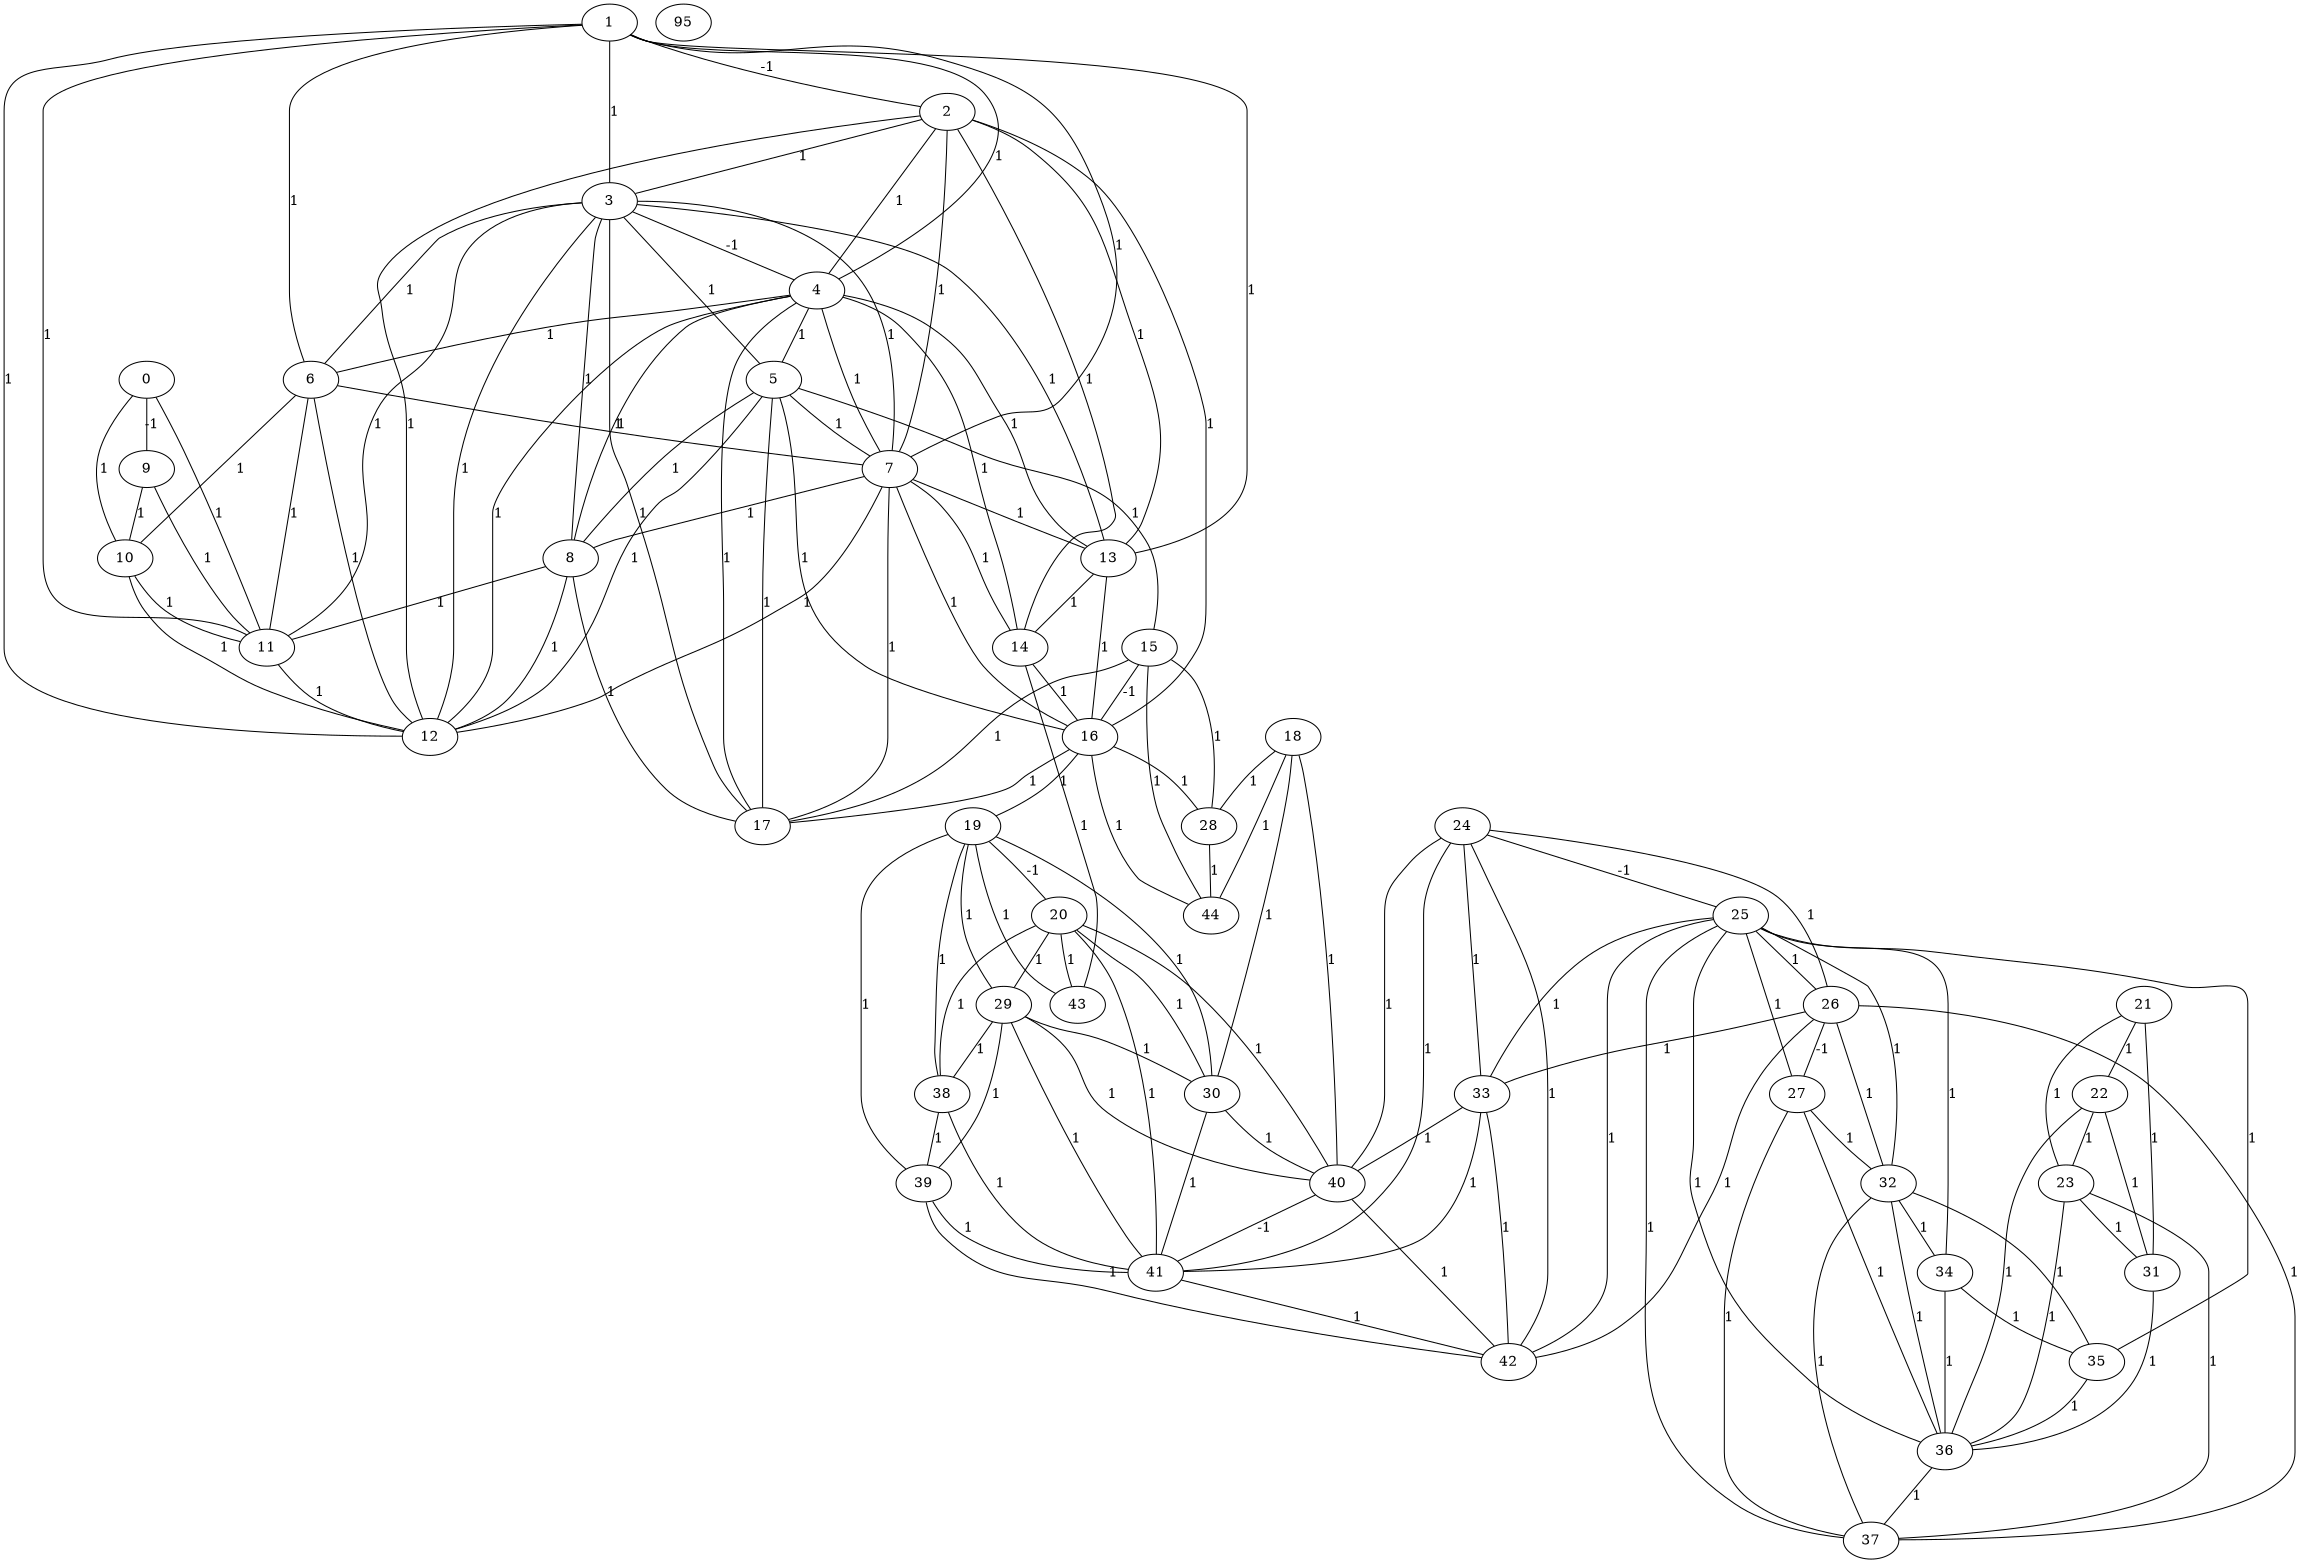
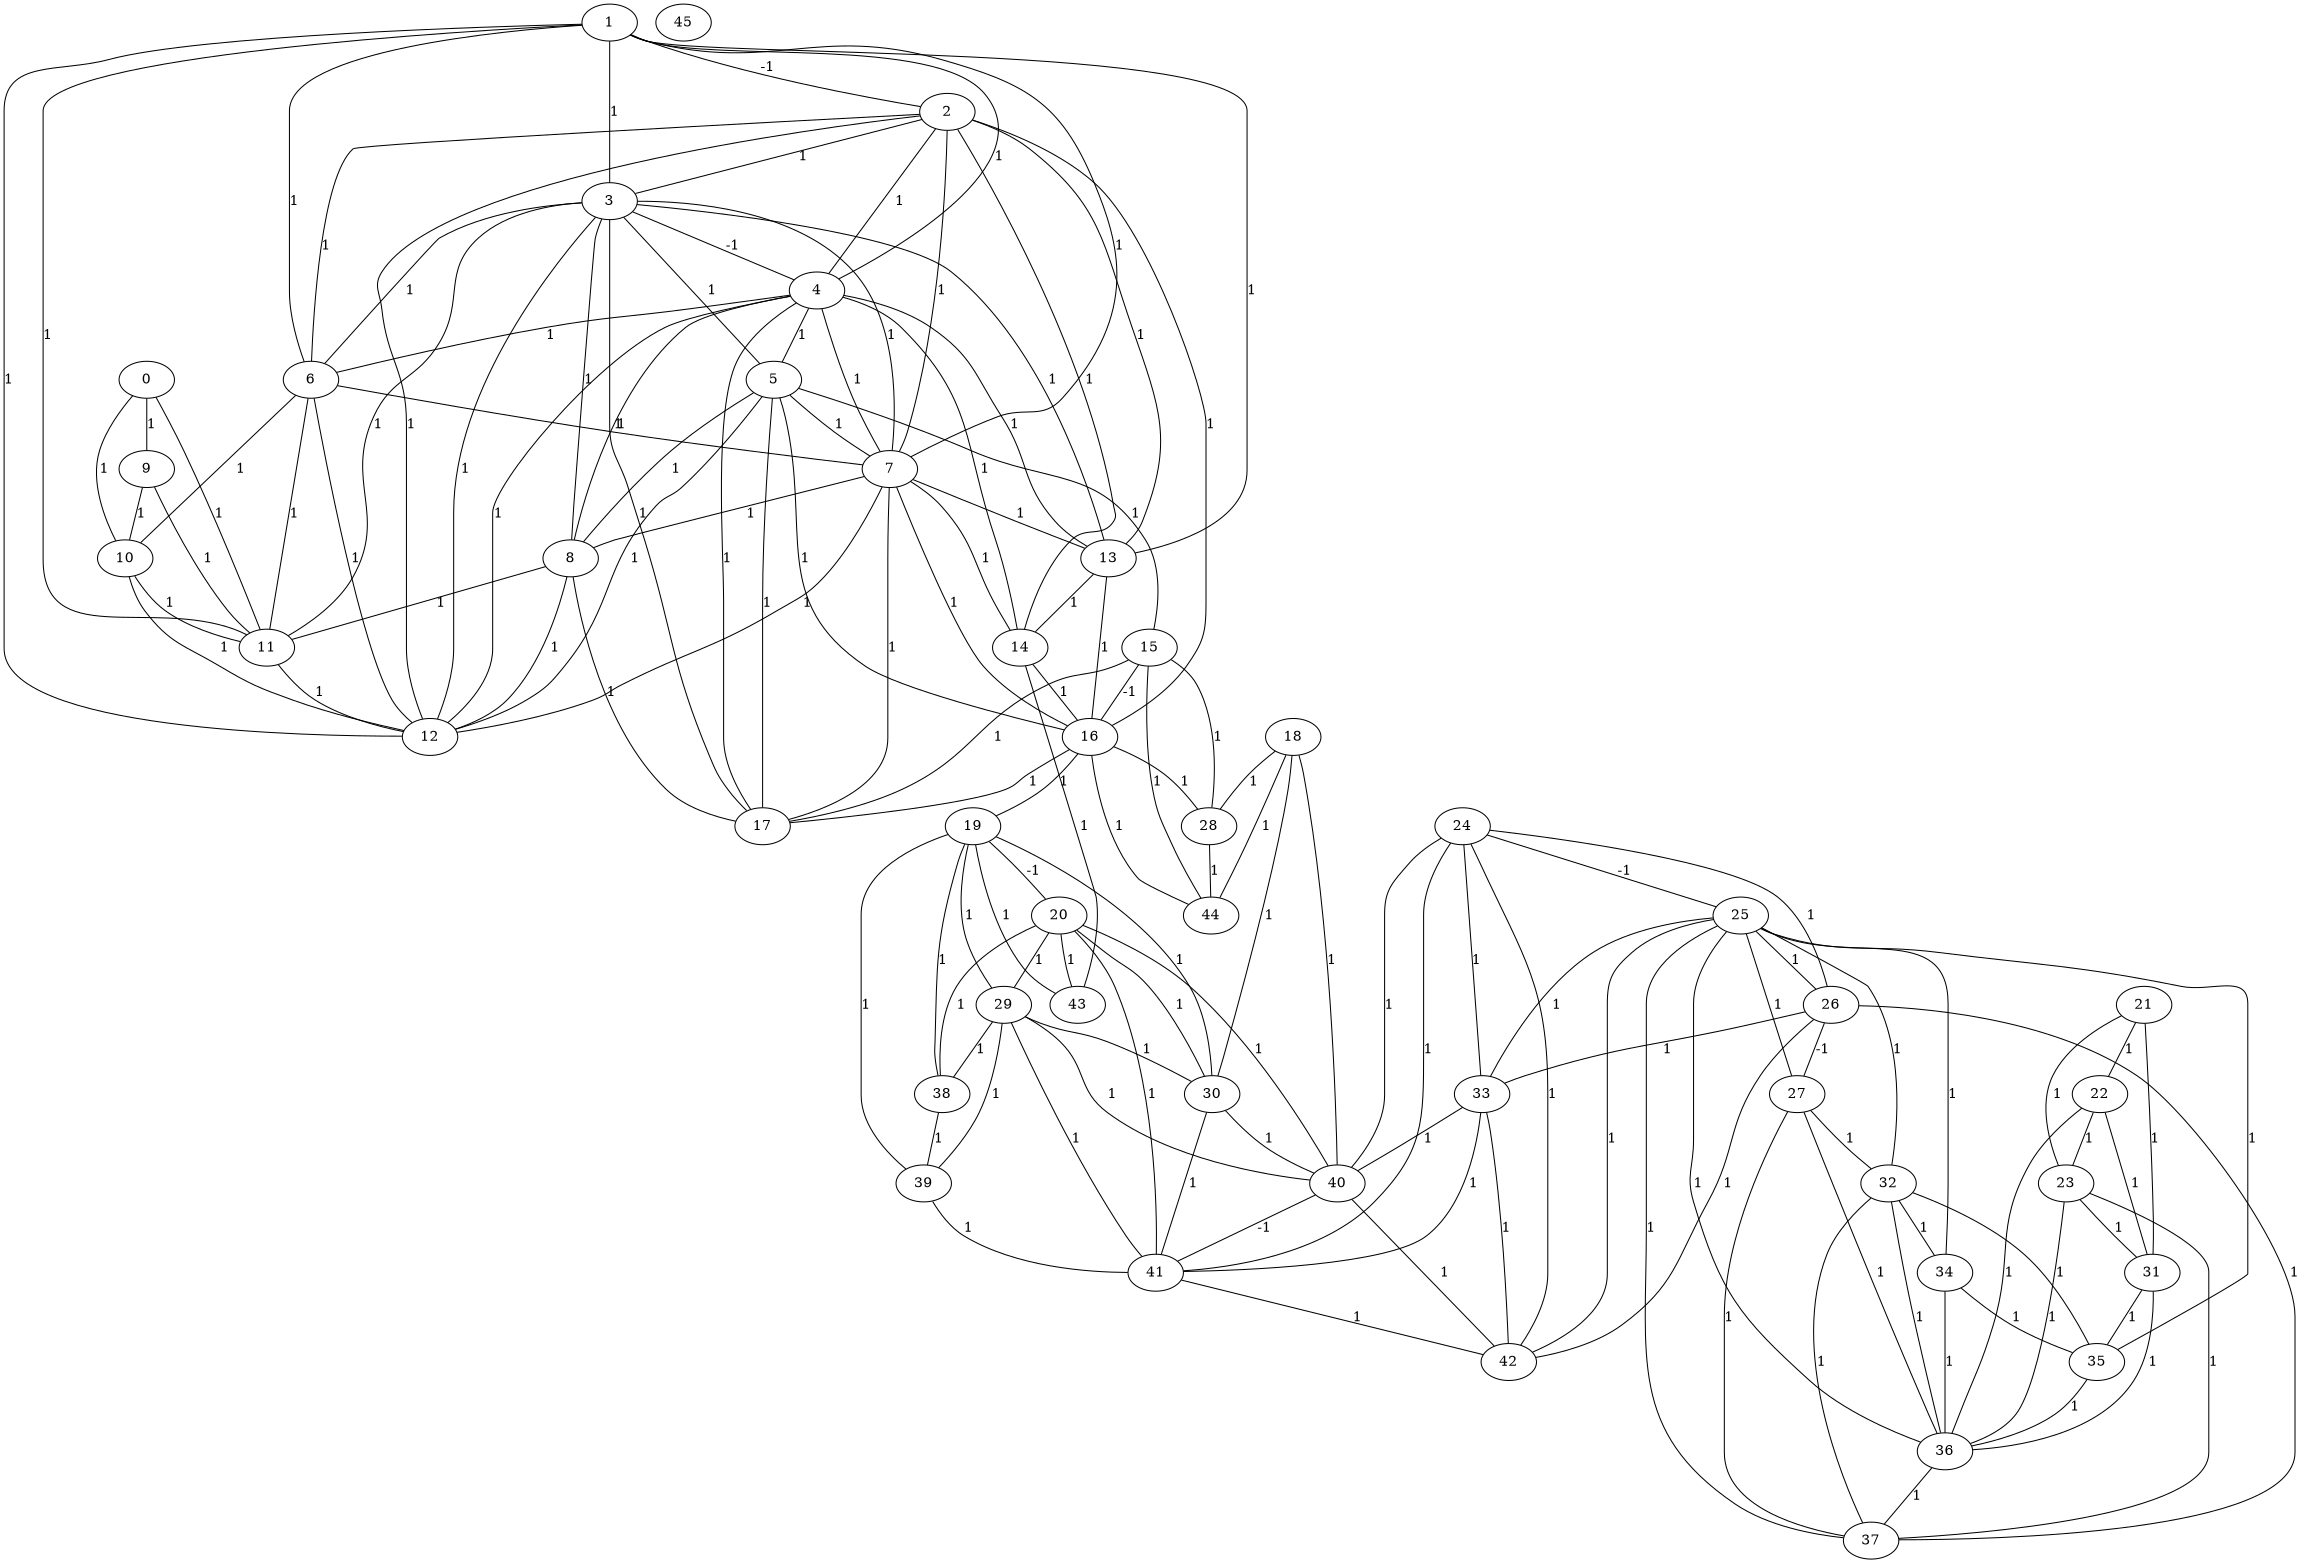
node "95": label "95" -> "45"
edge "2" -- "6": added, label "1"
edge "0" -- "9": label "-1" -> "1"
edge "26" -- "32": removed, label "1"
edge "38" -- "41": removed, label "1"
edge "39" -- "42": removed, label "1"
edge "31" -- "35": added, label "1"
